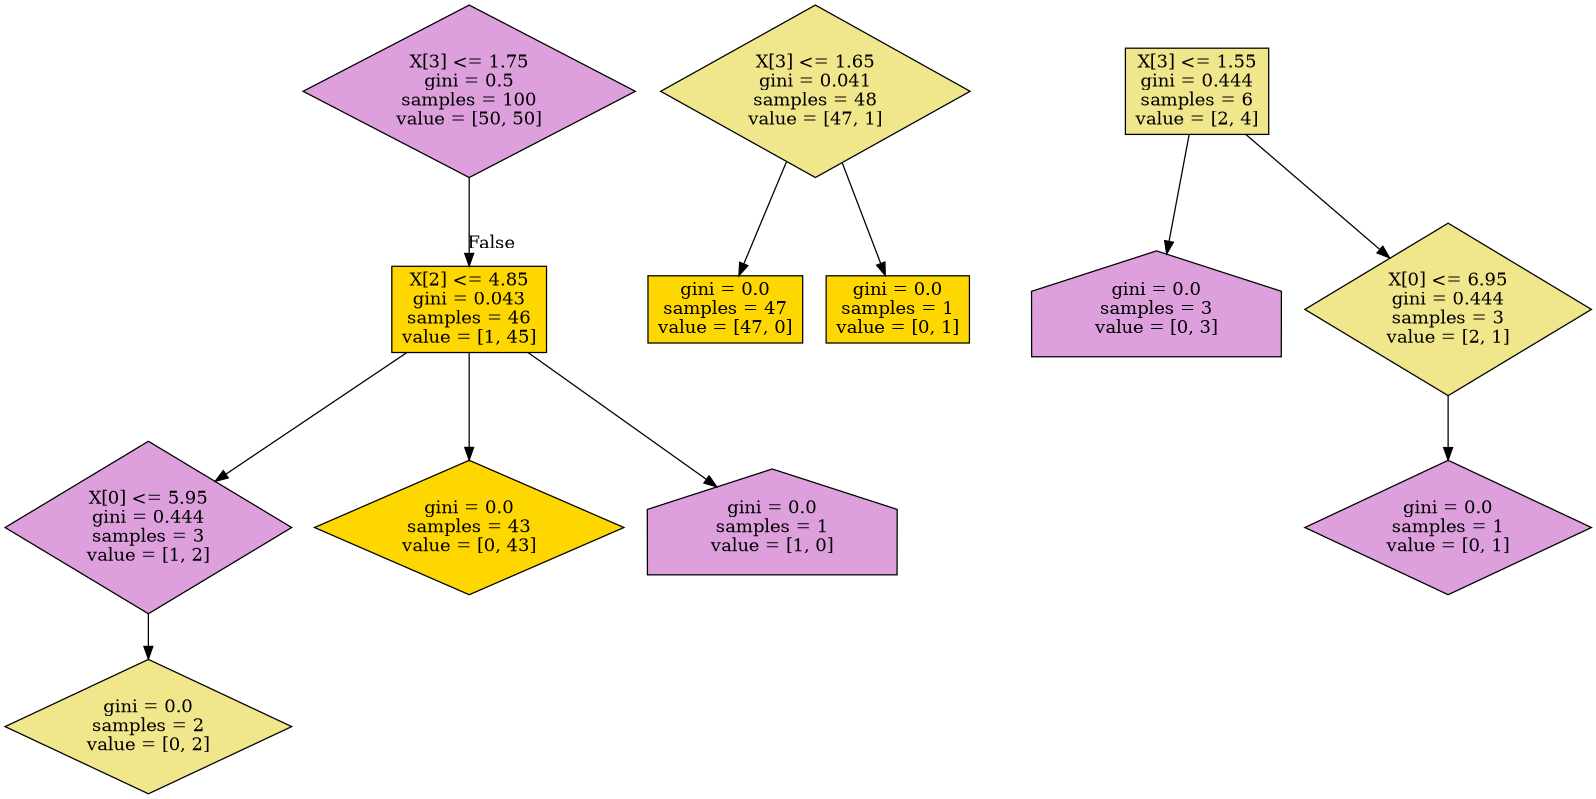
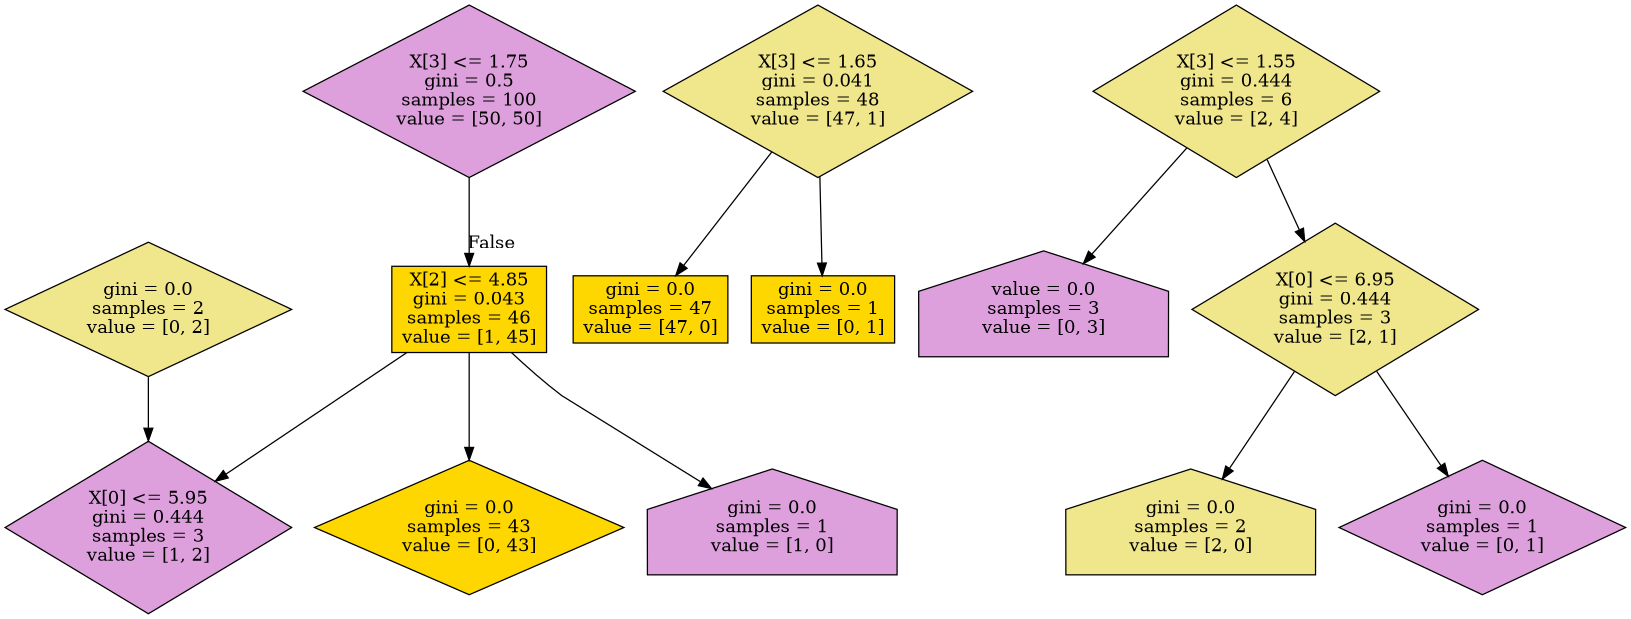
node "X[3] <= 1.55 gini = 0.444 samples = 6 value = [2, 4]": shape box -> diamond
node "gini = 0.0 samples = 3 value = [0, 3]": label "gini = 0.0 samples = 3 value = [0, 3]" -> "value = 0.0 samples = 3 value = [0, 3]"
node "gini = 0.0 samples = 2 value = [2, 0]": added
edge "X[0] <= 5.95 gini = 0.444 samples = 3 value = [1, 2]" -> "gini = 0.0 samples = 2 value = [0, 2]": reversed
